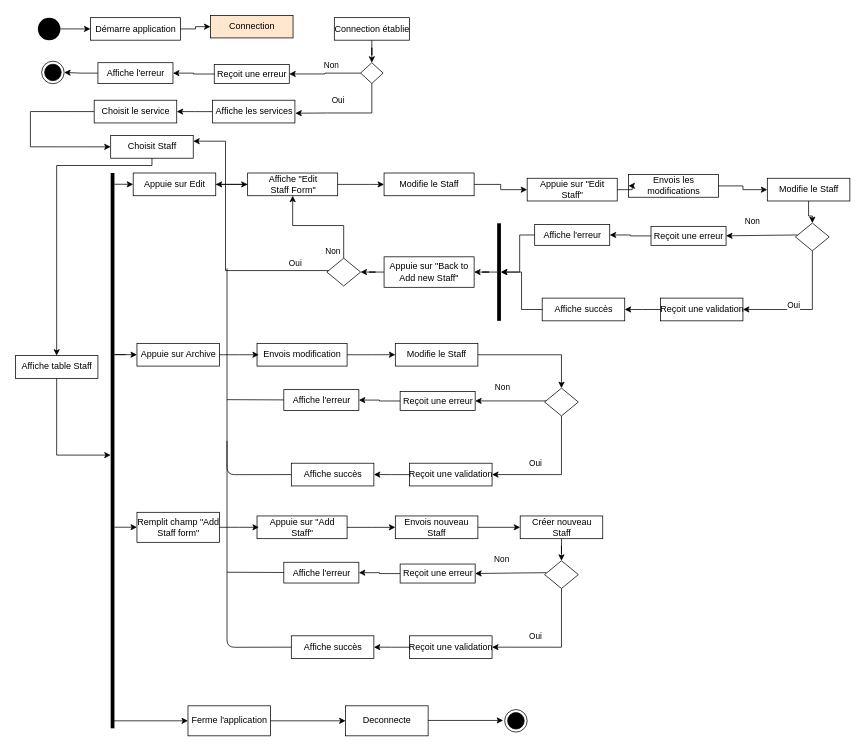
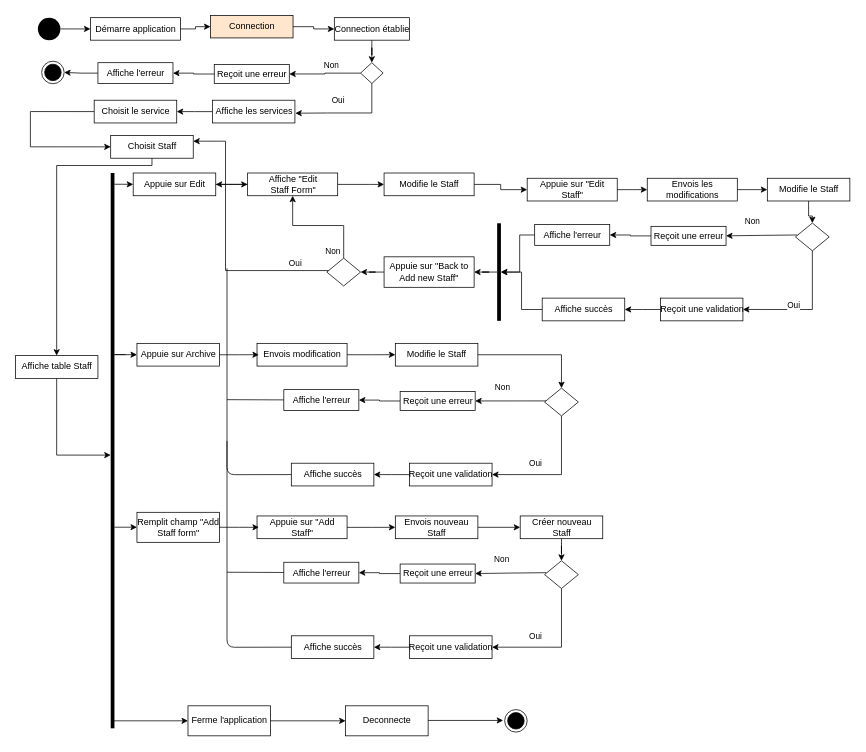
edge "Connection" -> "Connection établie": added
node "Envois les modifications": moved (673, 186) -> (692, 189)
